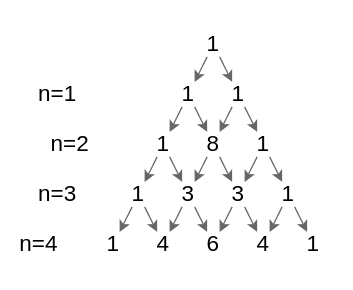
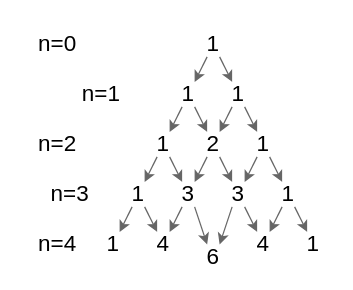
node "n=0": added
node "n=1": moved (57, 94) -> (101, 94)
node "n=2": moved (69, 144) -> (57, 144)
node "8": label "8" -> "2"
node "n=3": moved (57, 194) -> (69, 194)
node "n=4": moved (38, 244) -> (57, 244)
node "6": moved (213, 244) -> (213, 257)
